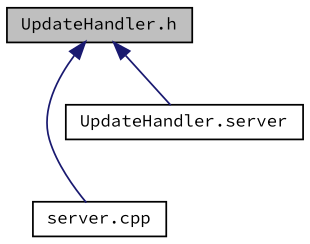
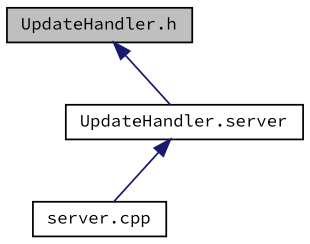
edge "server.cpp" -> "UpdateHandler.h": now "server.cpp" -> "UpdateHandler.server"
